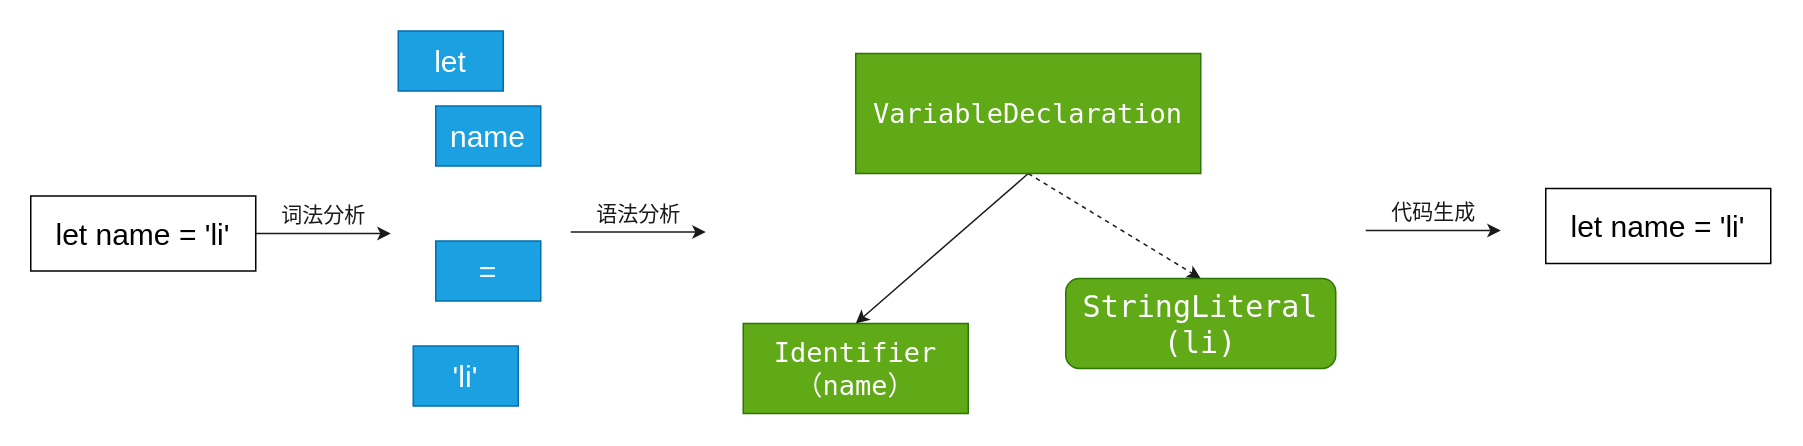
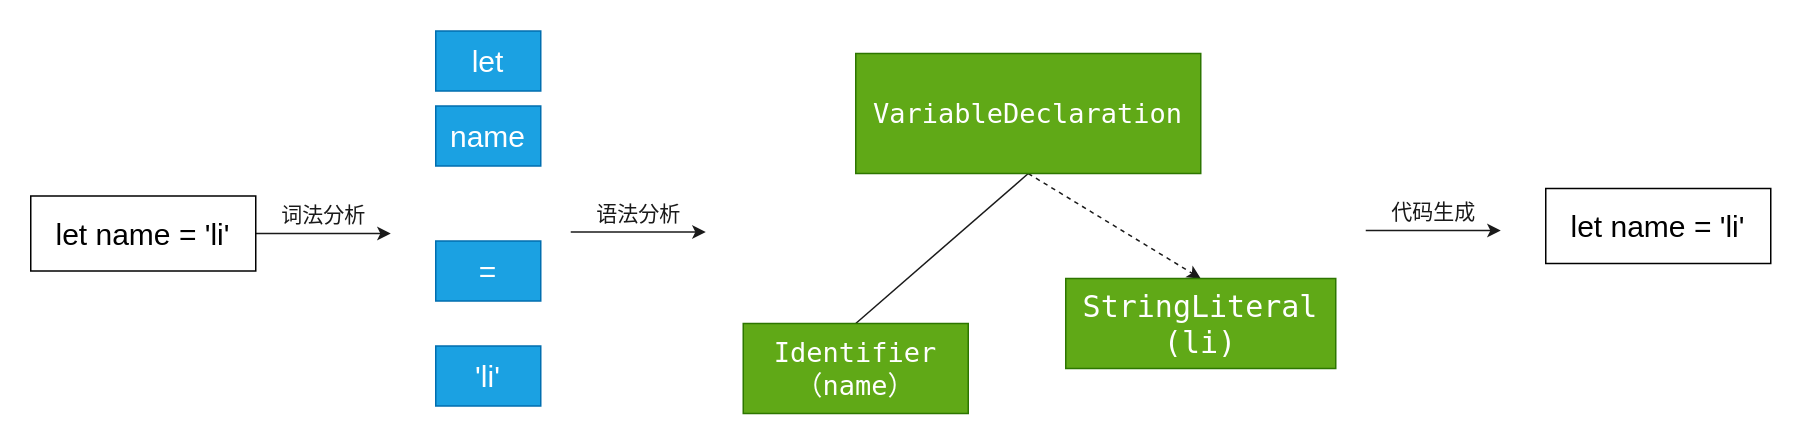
node "let": moved (451, 61) -> (488, 61)
edge "VariableDeclaration" -> "Identifier （name）": arrowhead classic -> none
node "StringLiteral (li)": shape rounded rectangle -> rectangle
node "'li'": moved (466, 376) -> (488, 376)
